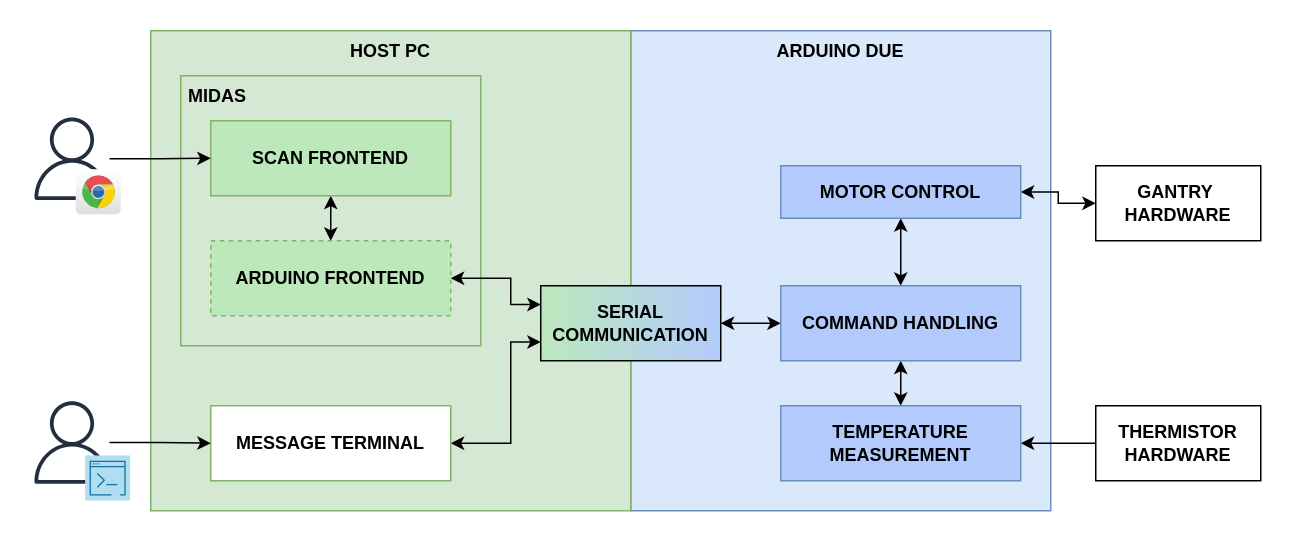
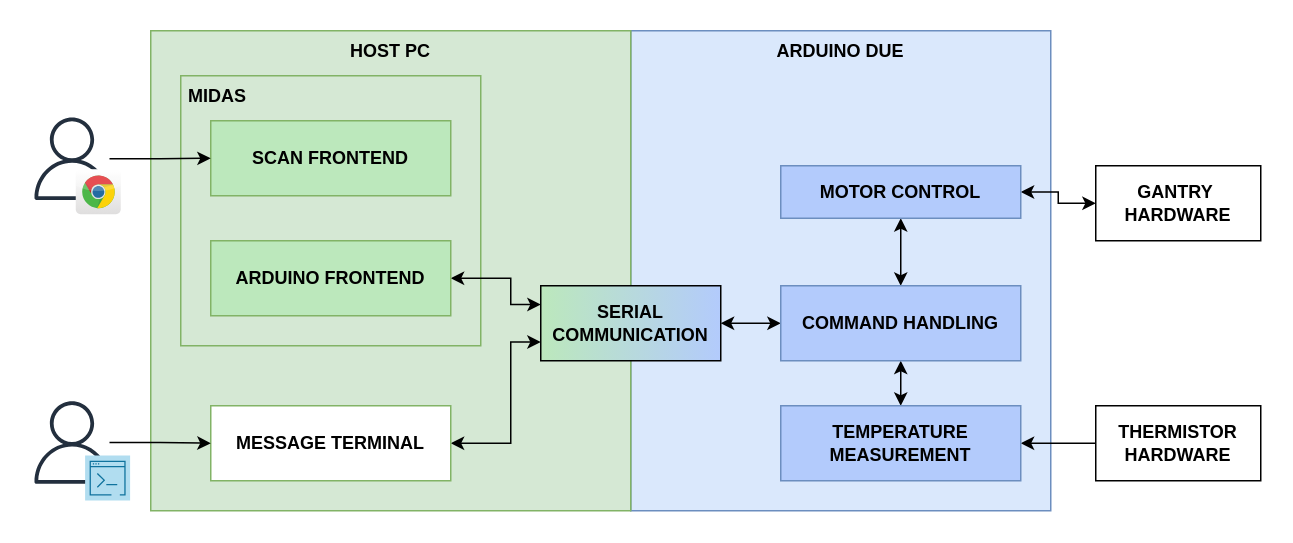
edge "SCAN FRONTEND" -- "ARDUINO FRONTEND": removed
node "ARDUINO FRONTEND": style dashed -> solid
